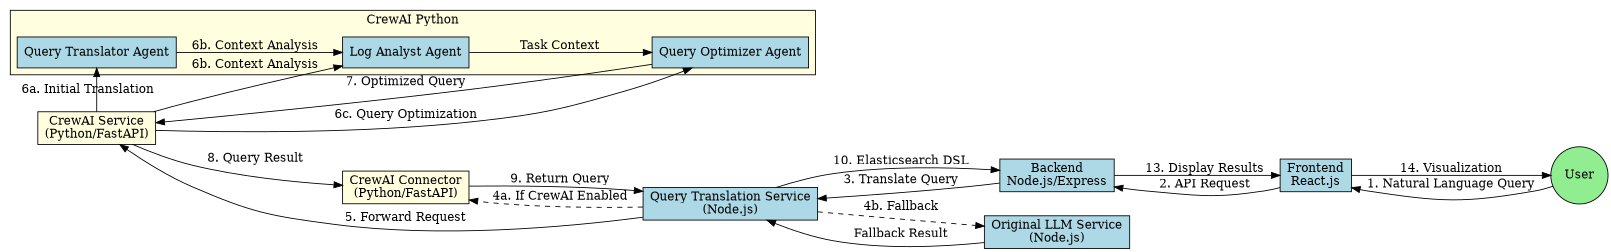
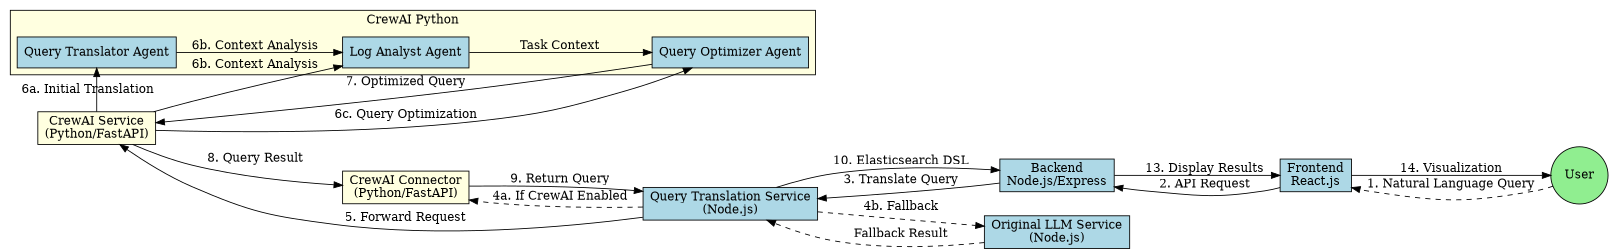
edge "User" -> "Frontend React.js": style solid -> dashed
edge "Original LLM Service (Node.js)" -> "Query Translation Service (Node.js)": style solid -> dashed
